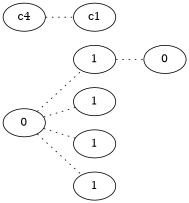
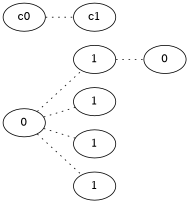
node "c4": label "c4" -> "c0"
